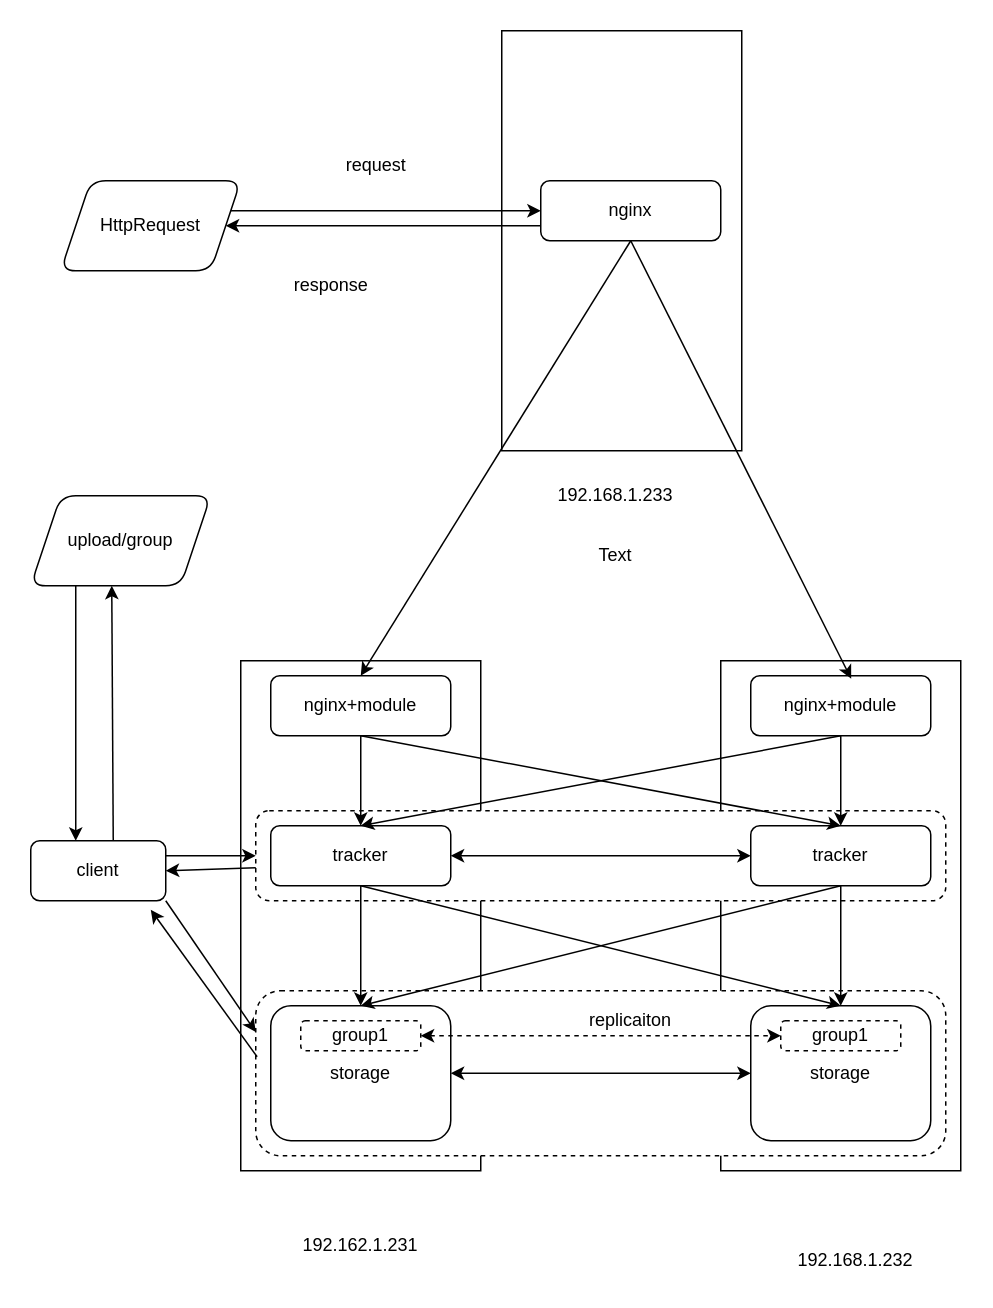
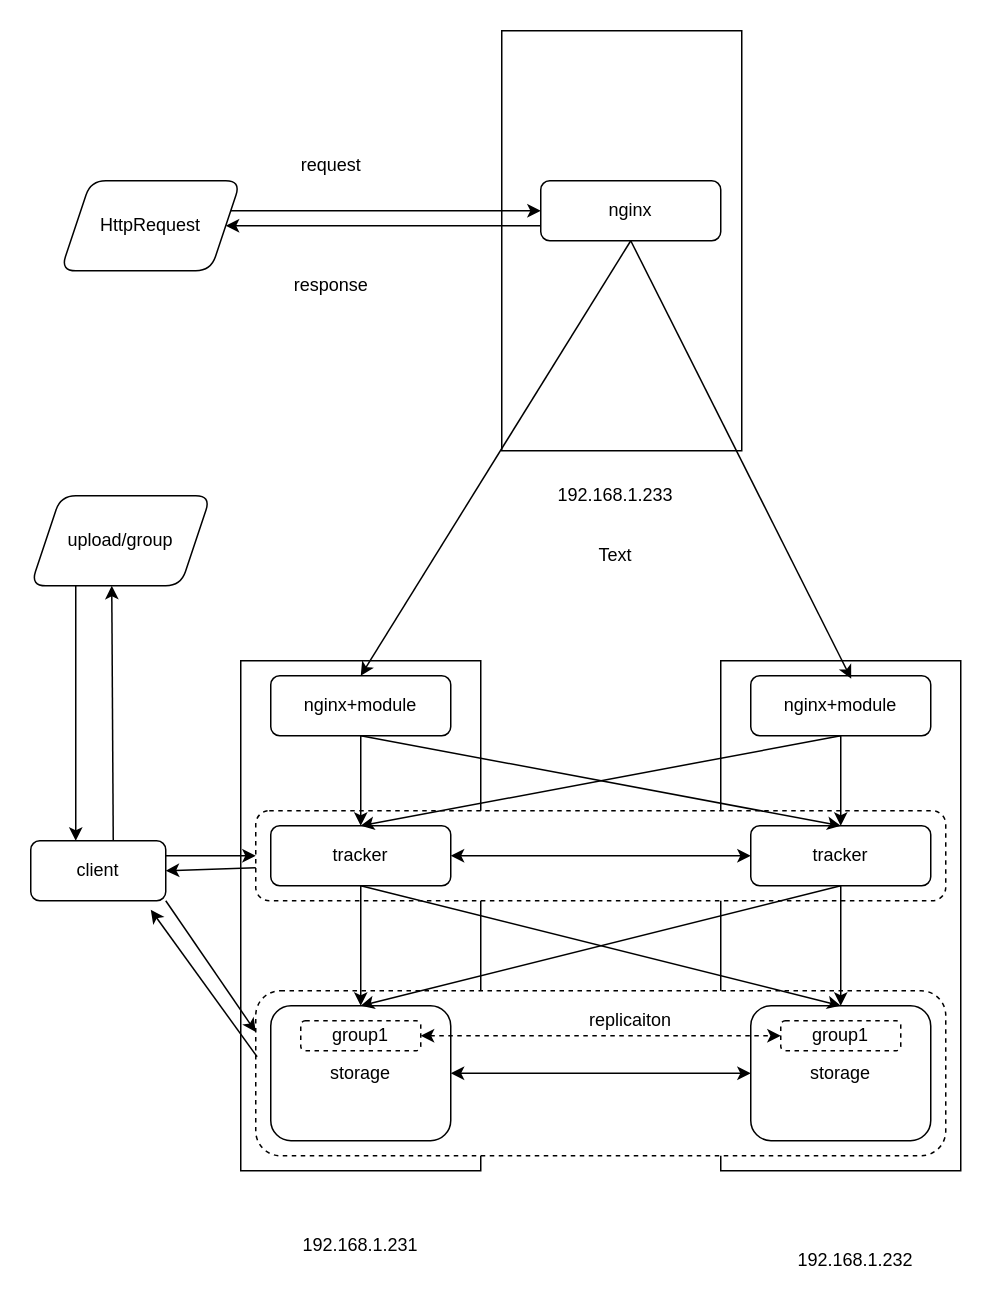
node "request": moved (376, 166) -> (331, 166)
node "192.162.1.231": label "192.162.1.231" -> "192.168.1.231"
